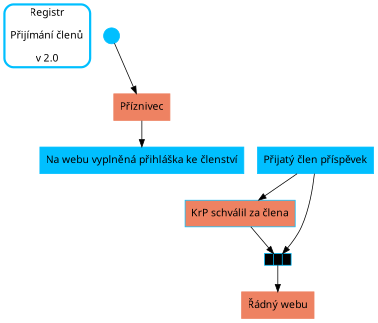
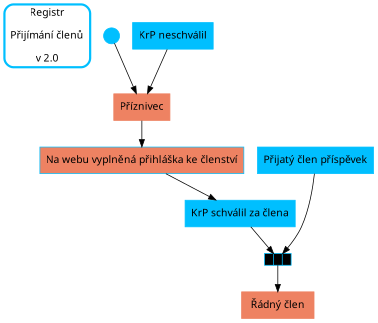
node "KrP neschválil": added
node "Na webu vyplněná přihláška ke členství": fillcolor deepskyblue -> salmon2
edge "Přijatý člen příspěvek" -> "KrP schválil za člena": now "Na webu vyplněná přihláška ke členství" -> "KrP schválil za člena"
node "KrP schválil za člena": fillcolor salmon2 -> deepskyblue
node "Řádný webu": label "Řádný webu" -> "Řádný člen"
